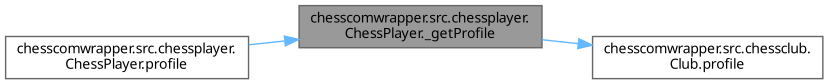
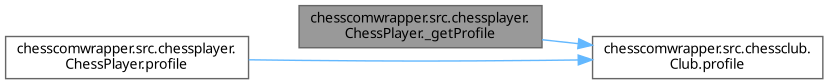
edge "chesscomwrapper.src.chessplayer. ChessPlayer.profile" -> "chesscomwrapper.src.chessplayer. ChessPlayer._getProfile": now "chesscomwrapper.src.chessplayer. ChessPlayer.profile" -> "chesscomwrapper.src.chessclub. Club.profile"
